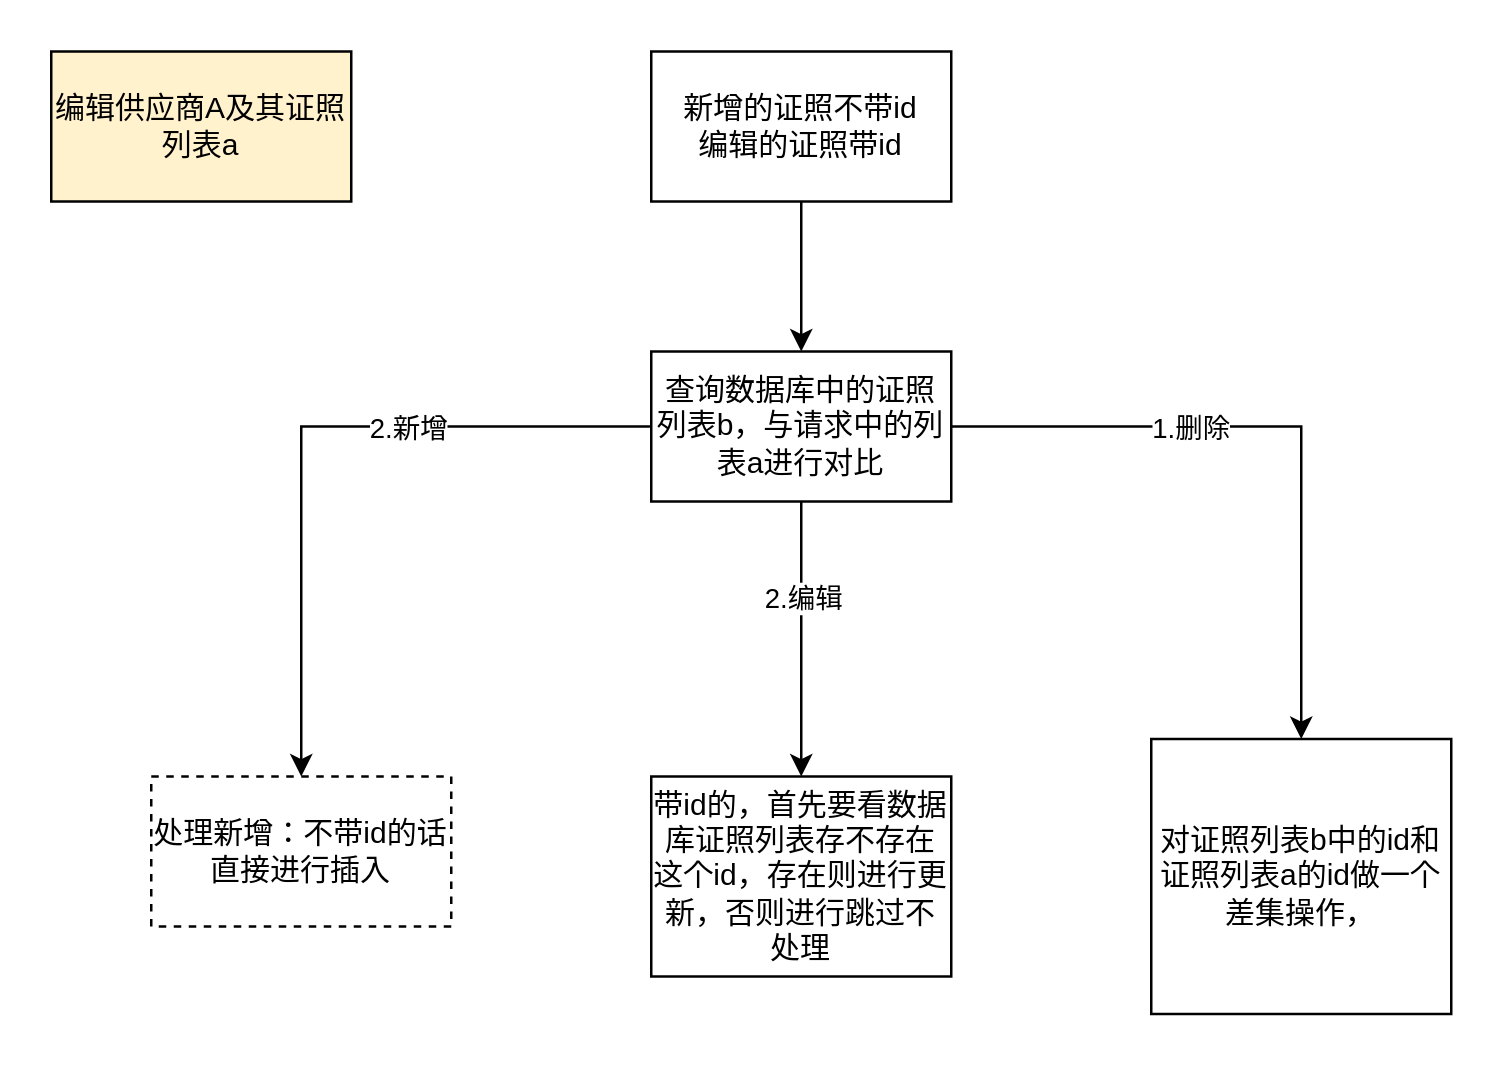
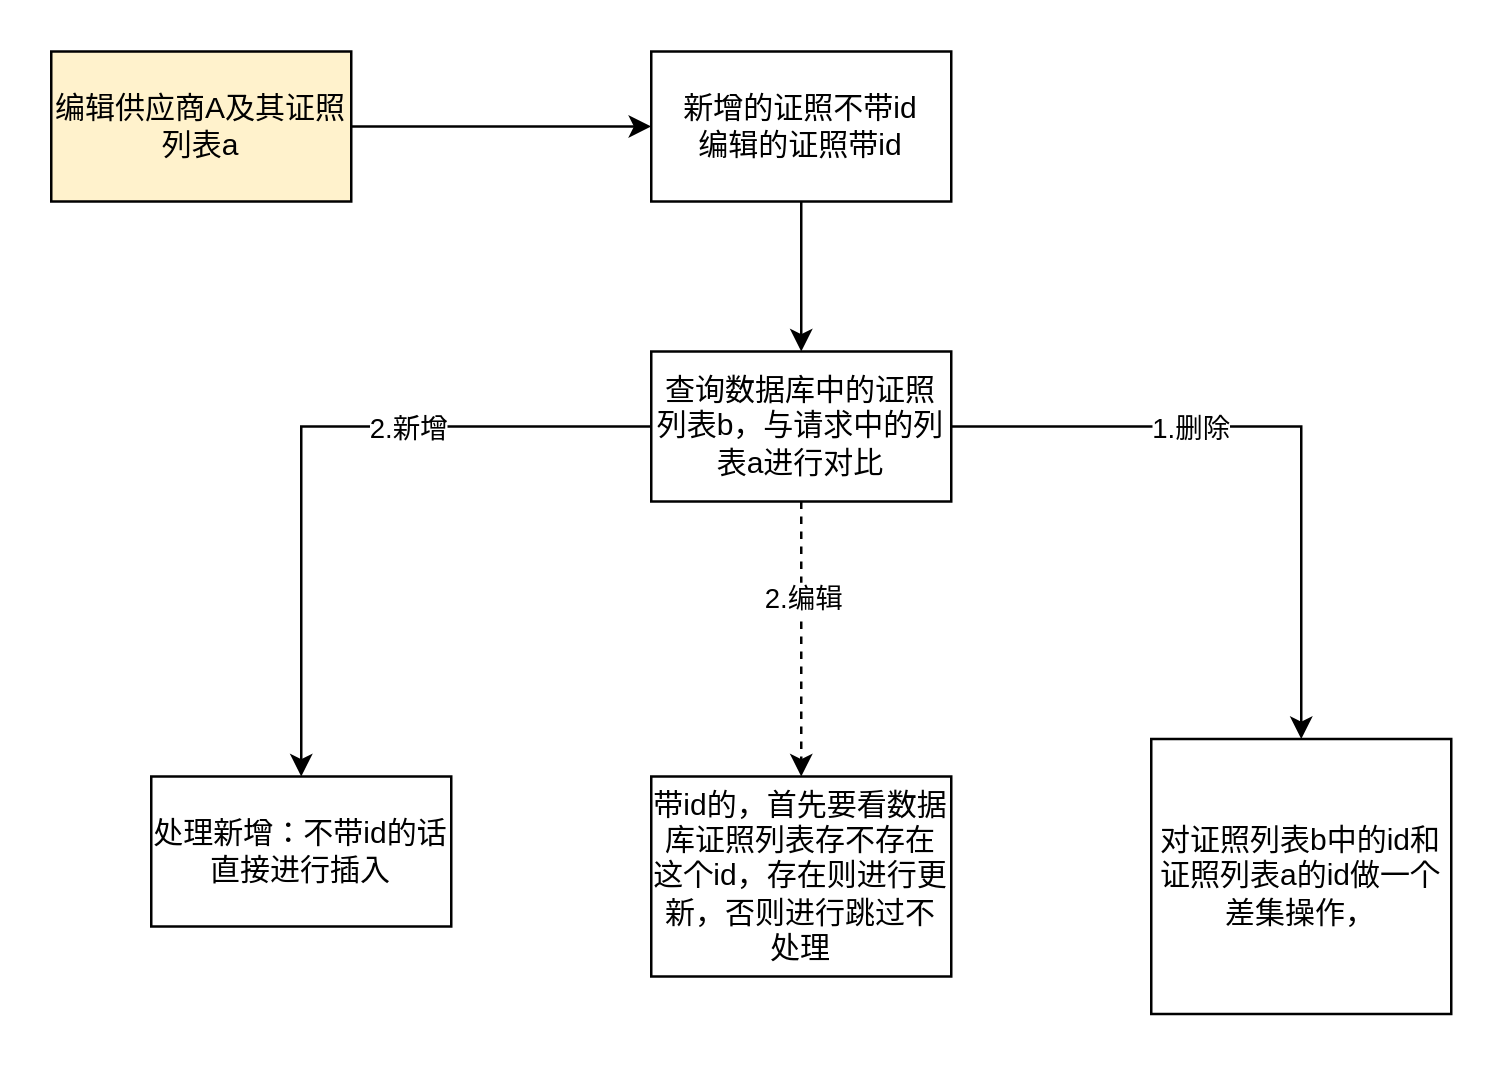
edge "编辑供应商A及其证照列表a" -> "新增的证照不带id 编辑的证照带id": added
edge "查询数据库中的证照列表b，与请求中的列表a进行对比" -> "带id的，首先要看数据库证照列表存不存在这个id，存在则进行更新，否则进行跳过不处理": style solid -> dashed
node "处理新增：不带id的话直接进行插入": style dashed -> solid
